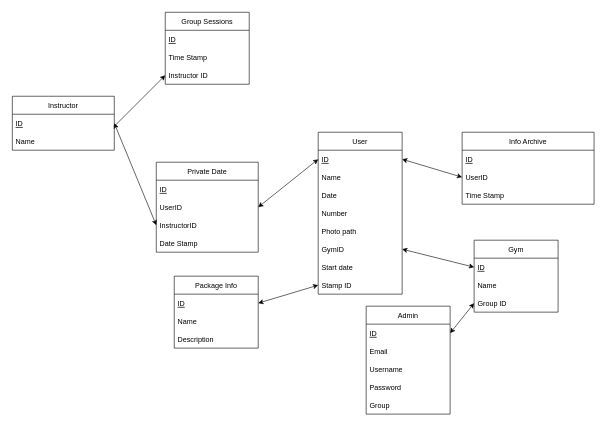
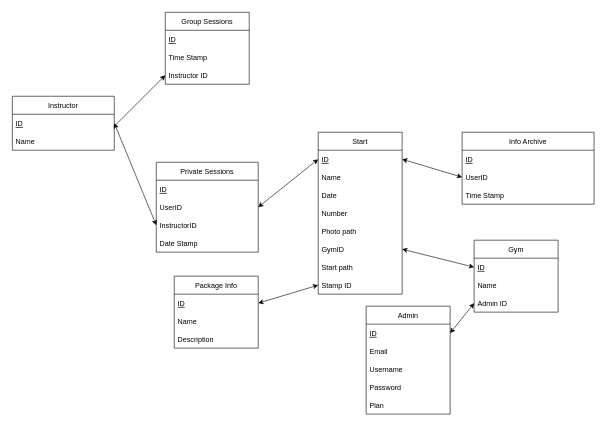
node "User": label "User" -> "Start"
node "Private Date": label "Private Date" -> "Private Sessions"
node "Start date": label "Start date" -> "Start path"
node "Group ID": label "Group ID" -> "Admin ID"
node "Group": label "Group" -> "Plan"
